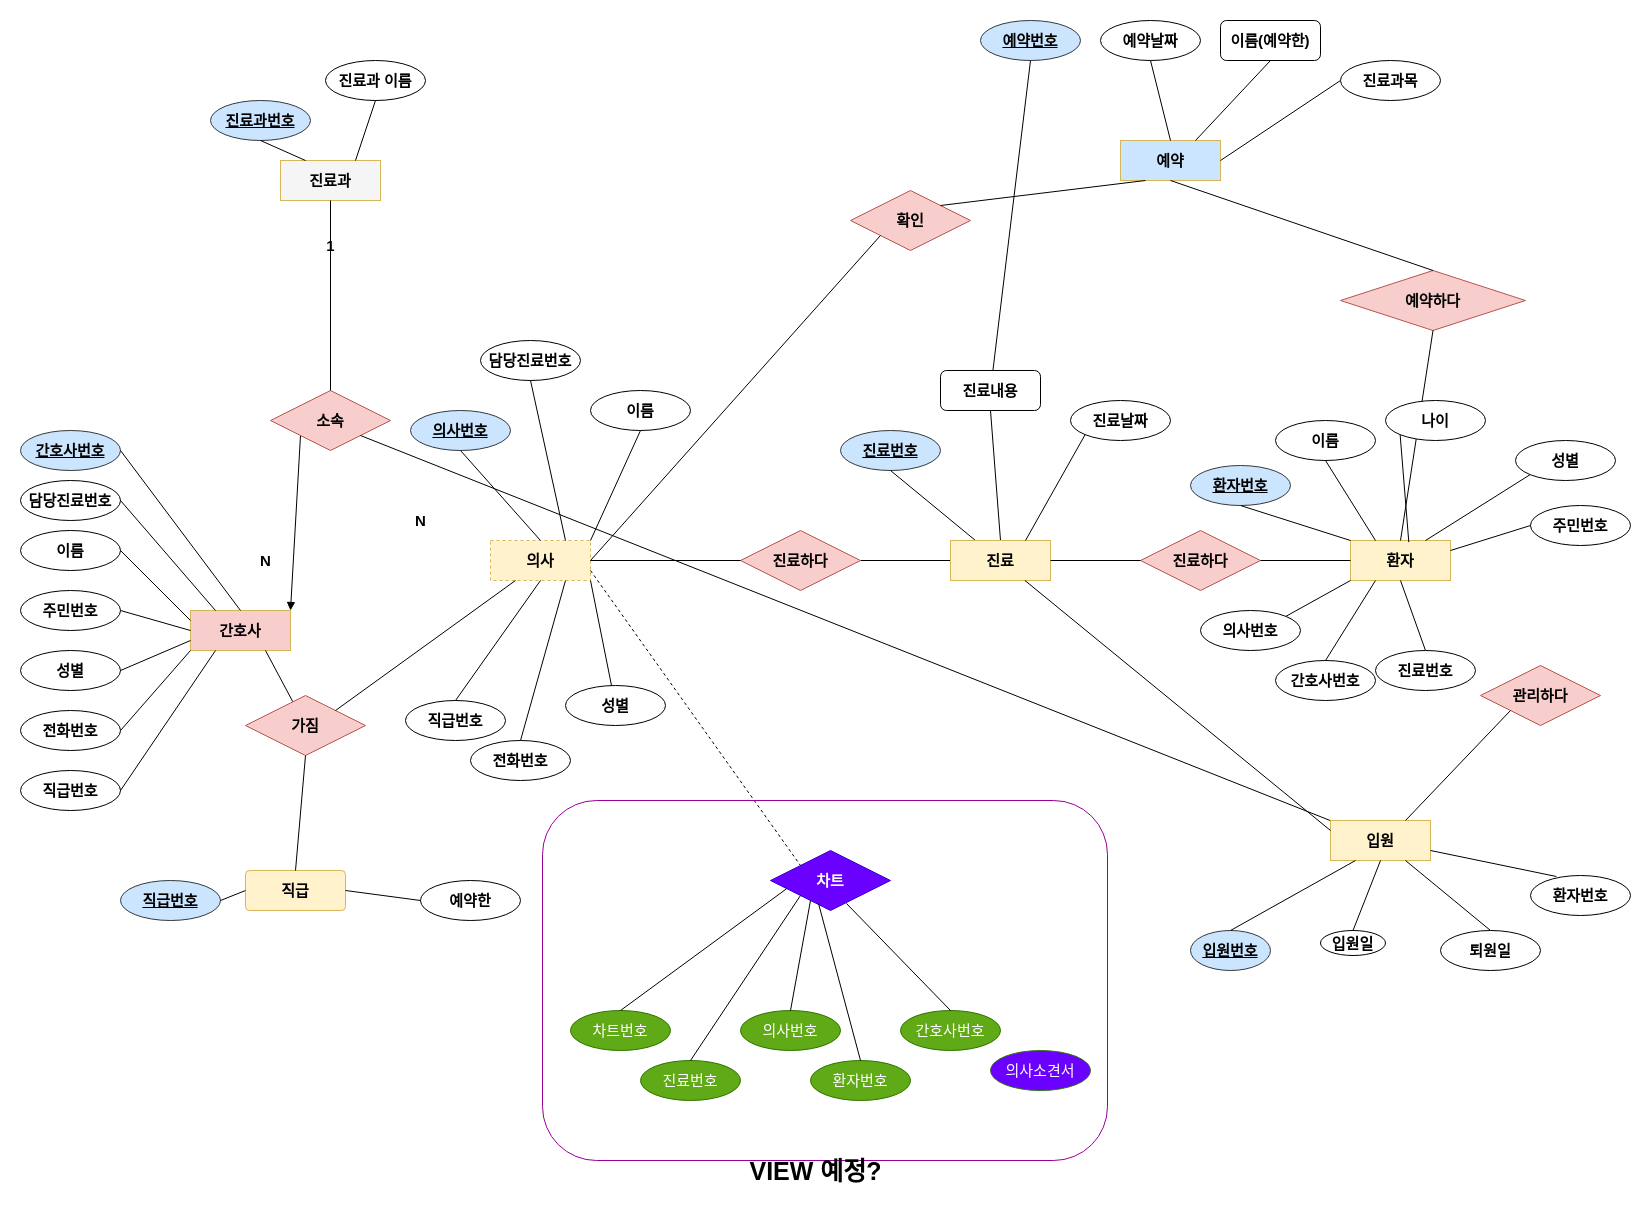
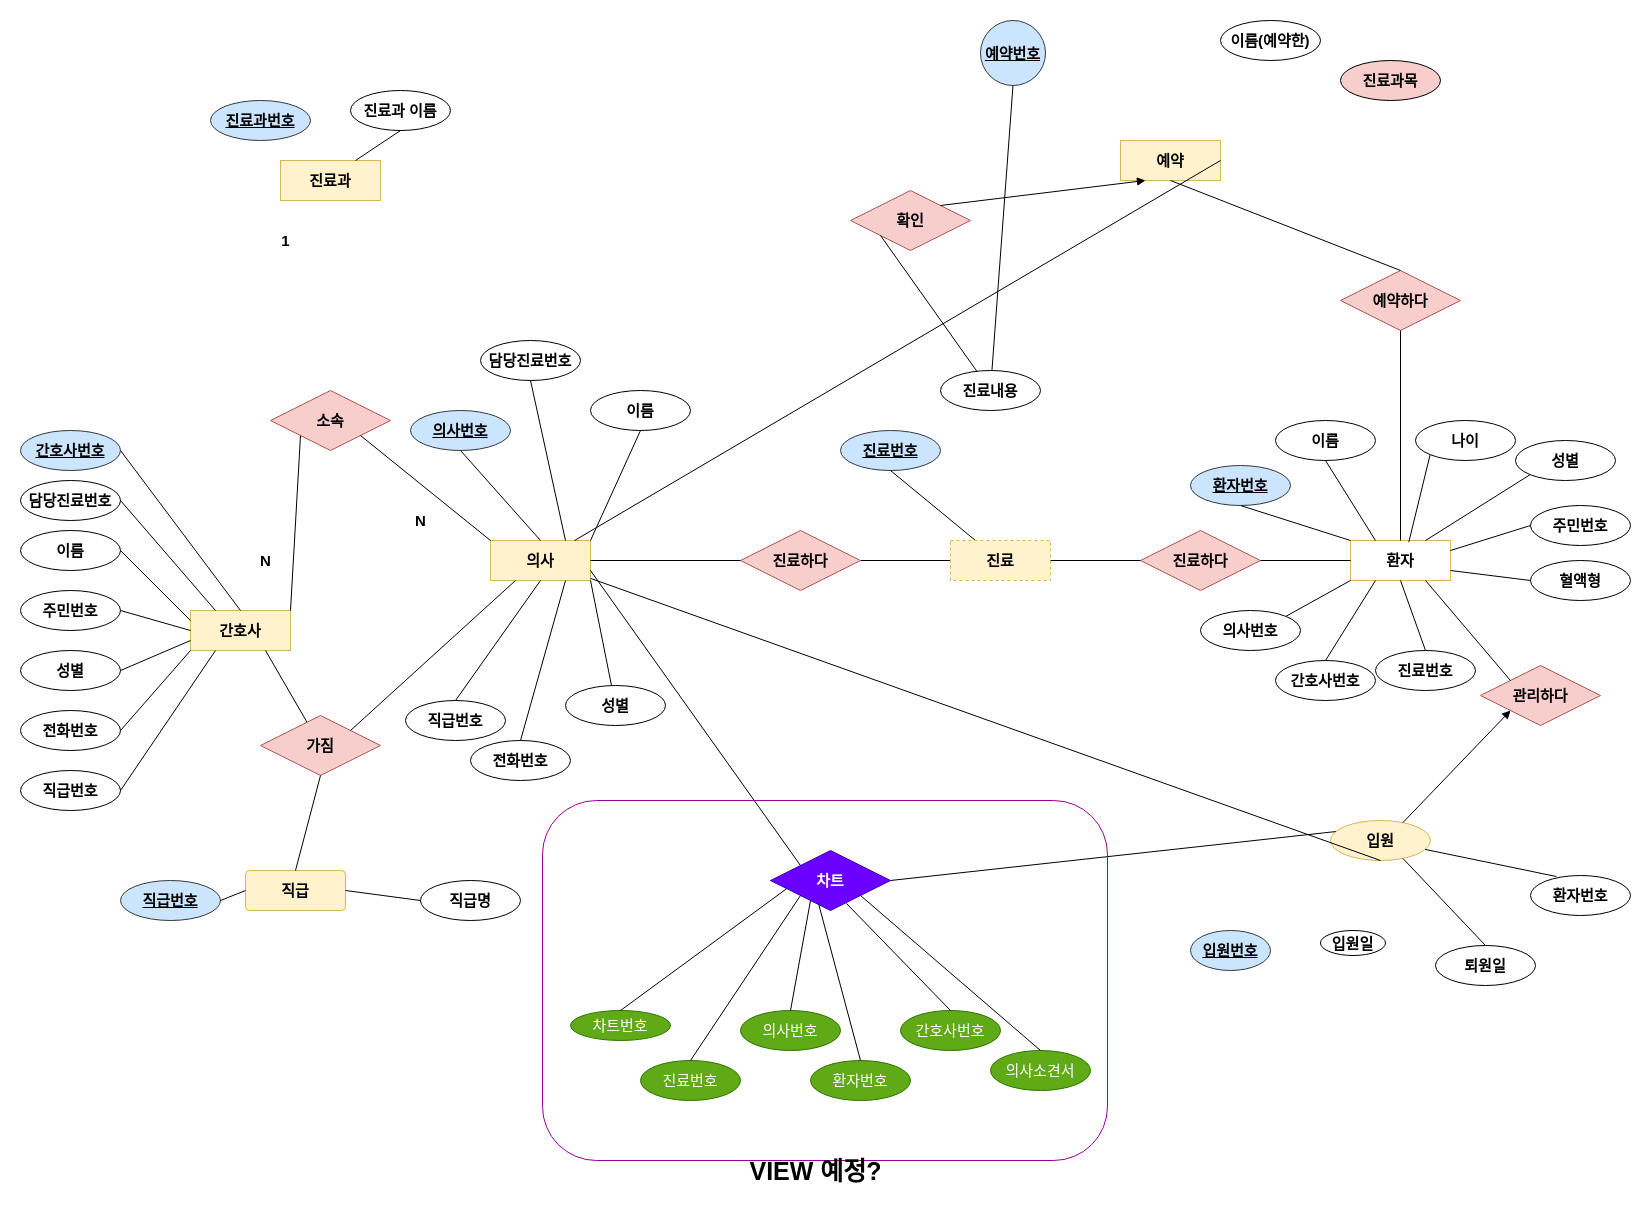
node "예약번호": size 100x40 -> 65x65
node "예약날짜": removed
node "이름(예약한)": shape rounded rectangle -> ellipse
node "진료과 이름": moved (376, 81) -> (401, 111)
node "진료과목": fillcolor #ffffff -> #f8cecc
edge "이름(예약한)" -- "예약": removed
edge "예약날짜" -- "예약": removed
edge "진료과목" -- "예약": now "의사" -- "예약"
edge "진료과번호" -- "진료과": removed
node "예약": fillcolor #cce5ff -> #fff2cc
node "진료과": fillcolor #f5f5f5 -> #fff2cc
edge "예약" -- "확인": arrowhead none -> block
node "1": moved (331, 246) -> (286, 241)
edge "진료과" -- "소속": removed
node "예약하다": size 185x60 -> 120x60
edge "확인" -- "의사": now "확인" -- "진료내용"
node "진료내용": shape rounded rectangle -> ellipse
node "진료날짜": removed
node "나이": moved (1436, 421) -> (1466, 441)
edge "진료내용" -- "진료": removed
edge "진료날짜" -- "진료": removed
node "의사": style dashed -> solid
node "진료": style solid -> dashed
node "환자": fillcolor #fff2cc -> #ffffff
edge "환자" -- "혈액형": added
node "혈액형": added
edge "소속" -> "간호사": arrowhead block -> none
node "간호사": fillcolor #f8cecc -> #fff2cc
edge "환자" -- "관리하다": added
edge "소속" -- "입원": now "소속" -- "의사"
edge "진료" -- "입원": now "차트" -- "입원"
edge "관리하다" -- "입원": arrowhead none -> block
edge "의사" -- "차트": style dashed -> solid
node "가짐": moved (306, 726) -> (321, 746)
node "입원": shape rectangle -> ellipse
edge "입원" -- "입원번호": removed
edge "입원" -- "입원일": now "입원" -- "의사"
node "예약한": label "예약한" -> "직급명"
node "퇴원일": moved (1491, 951) -> (1486, 966)
edge "차트" -- "의사소견서": added
node "차트번호": size 100x40 -> 100x30
node "의사소견서": fillcolor #6a00ff -> #60a917
